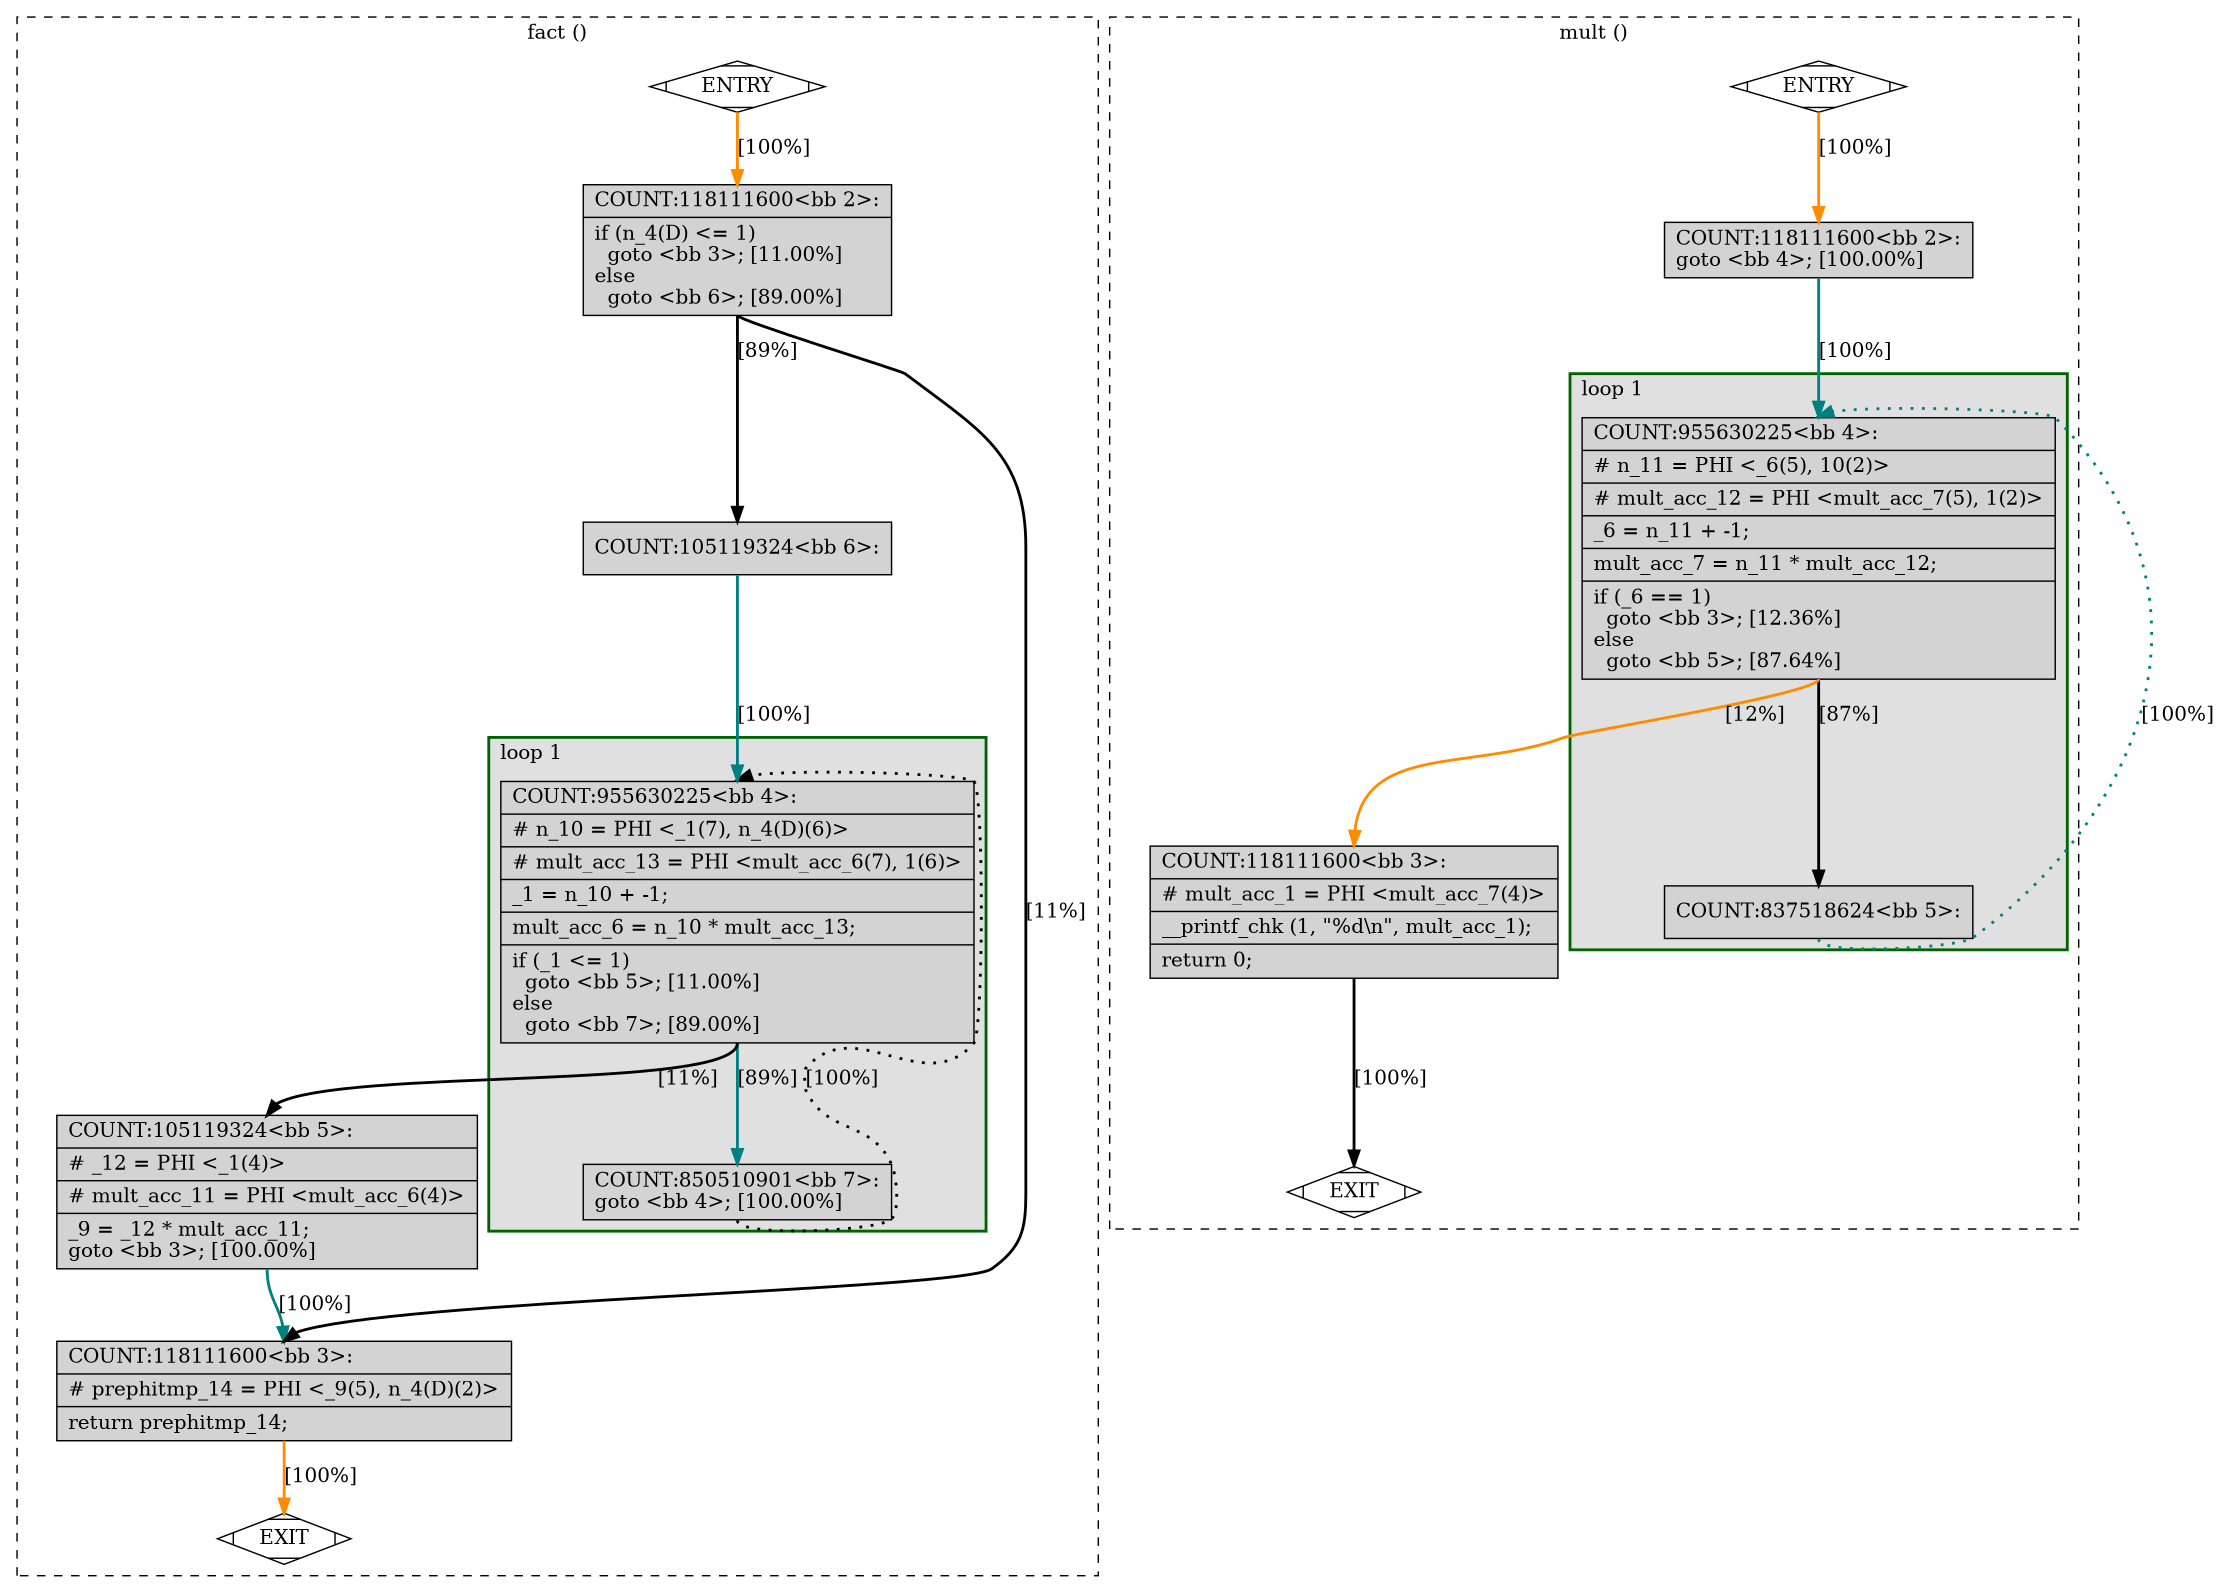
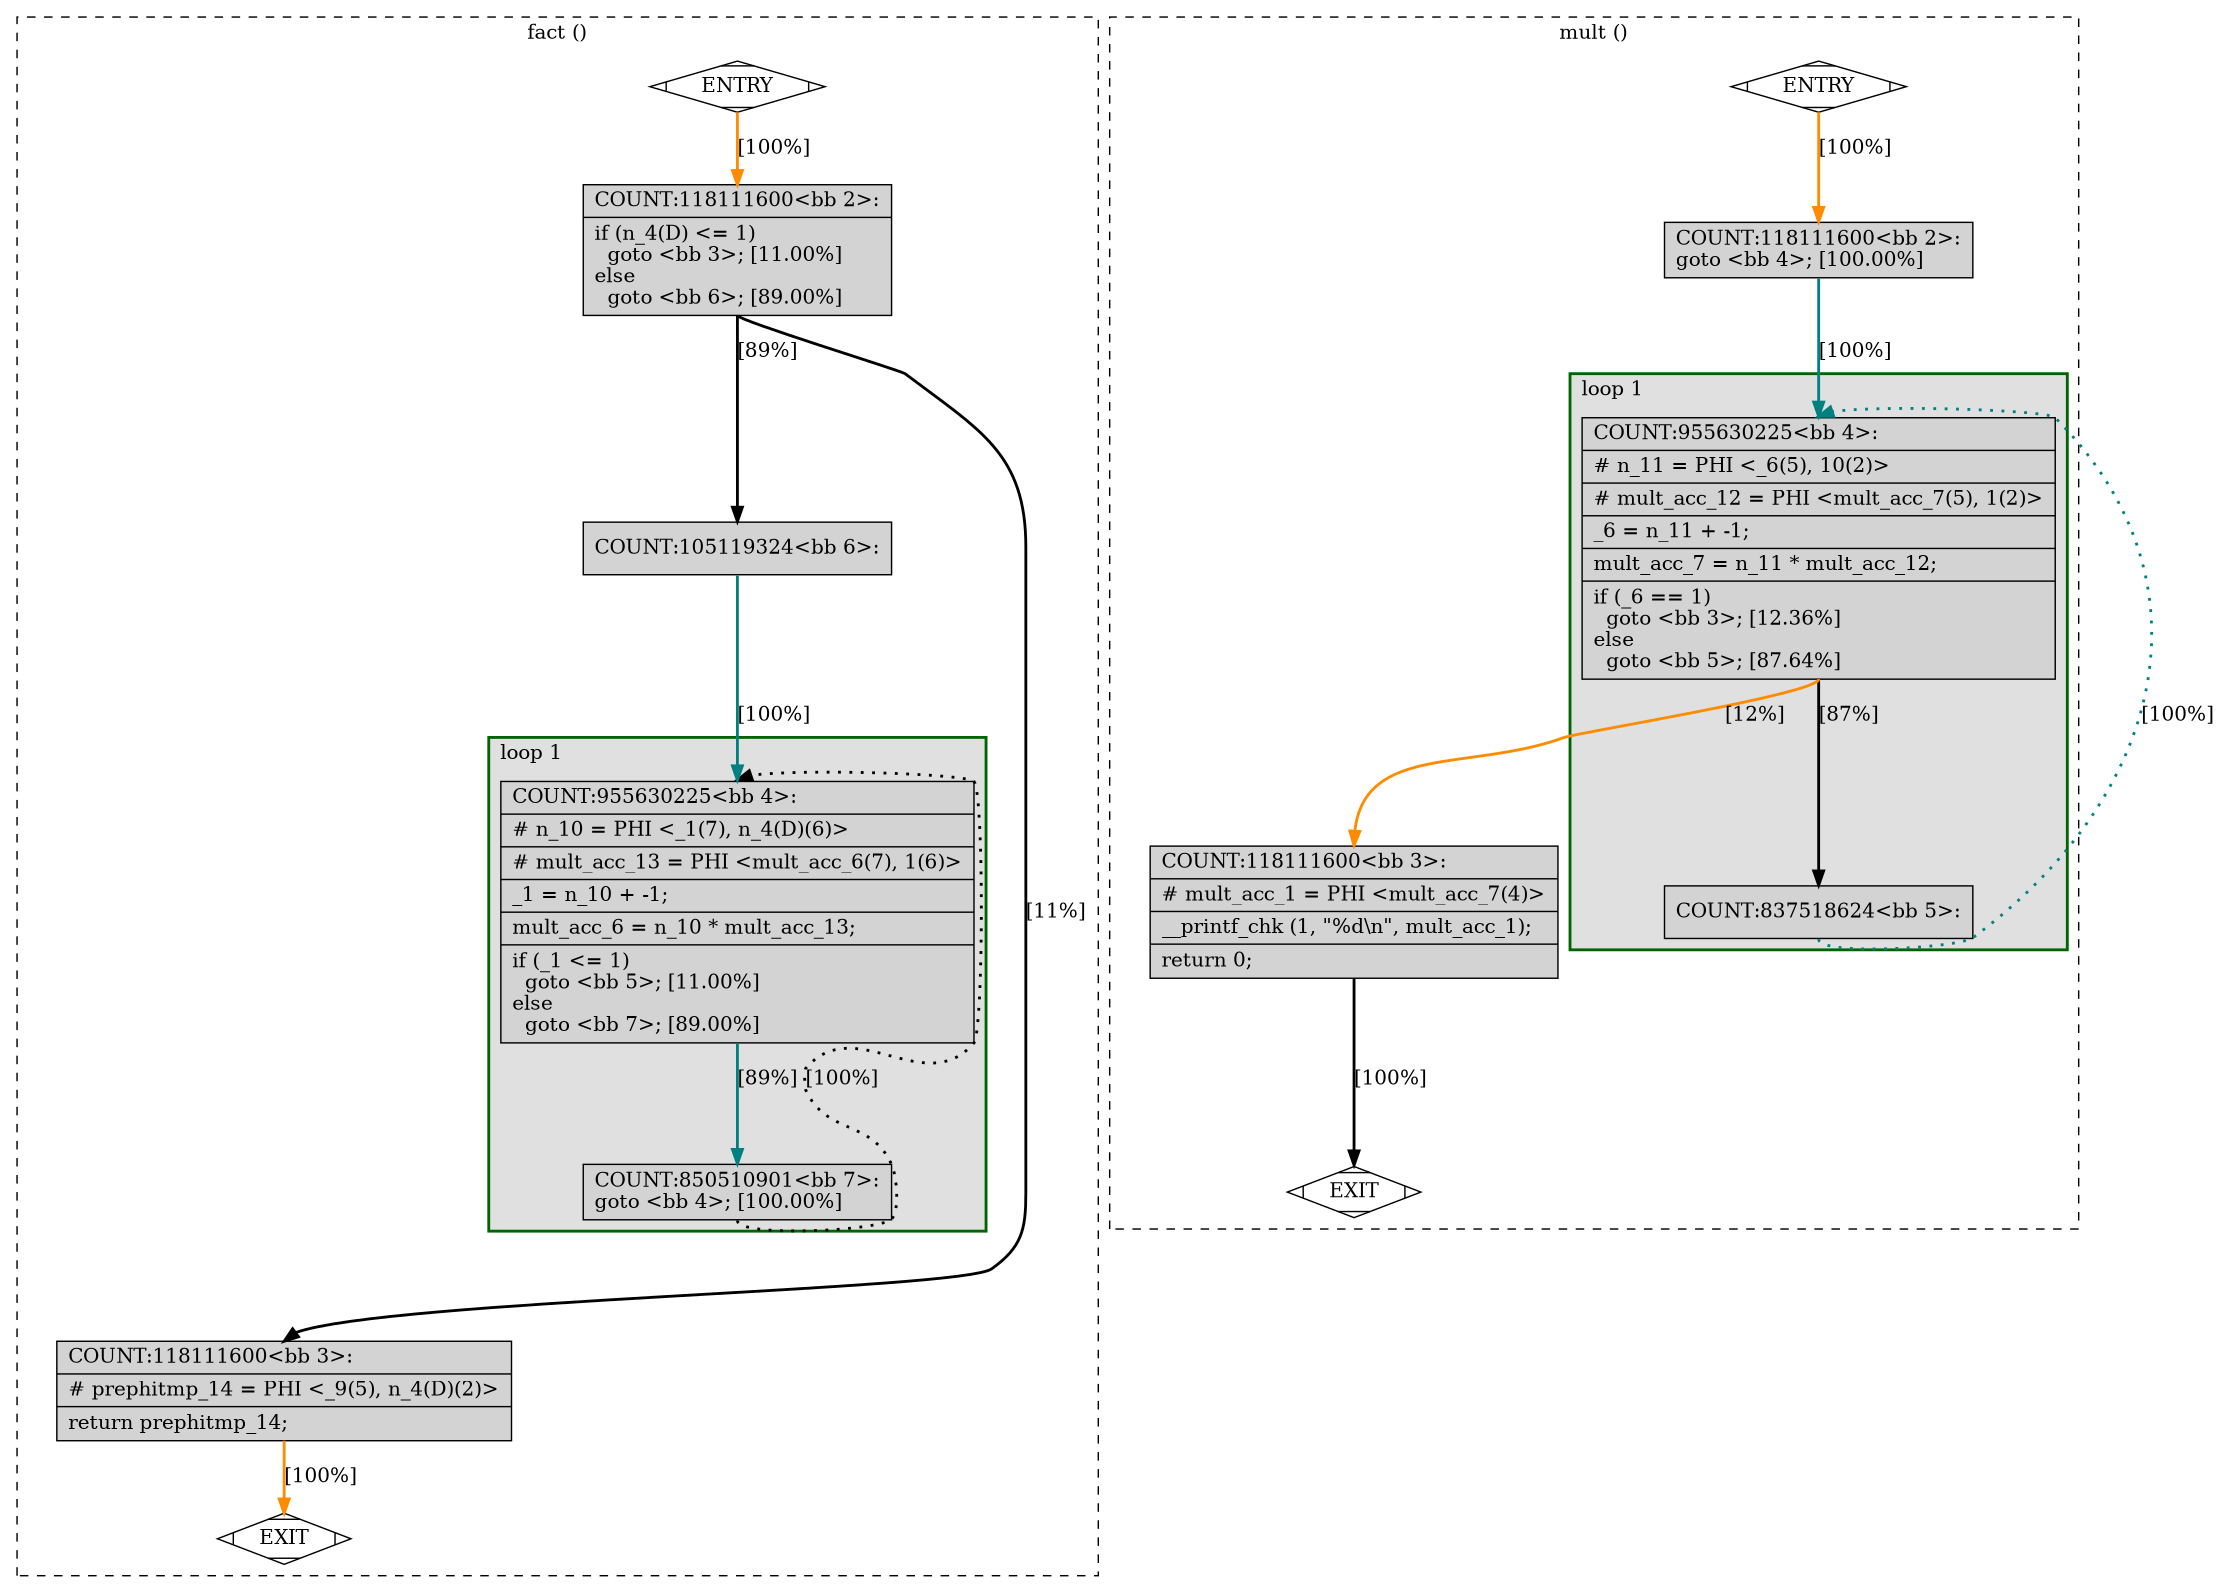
node "COUNT:105119324<bb 5>:": removed
